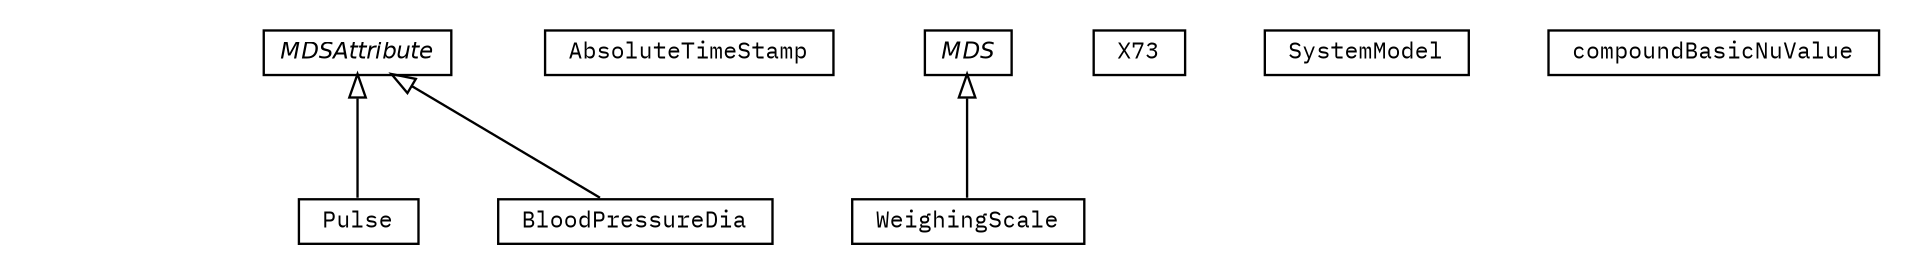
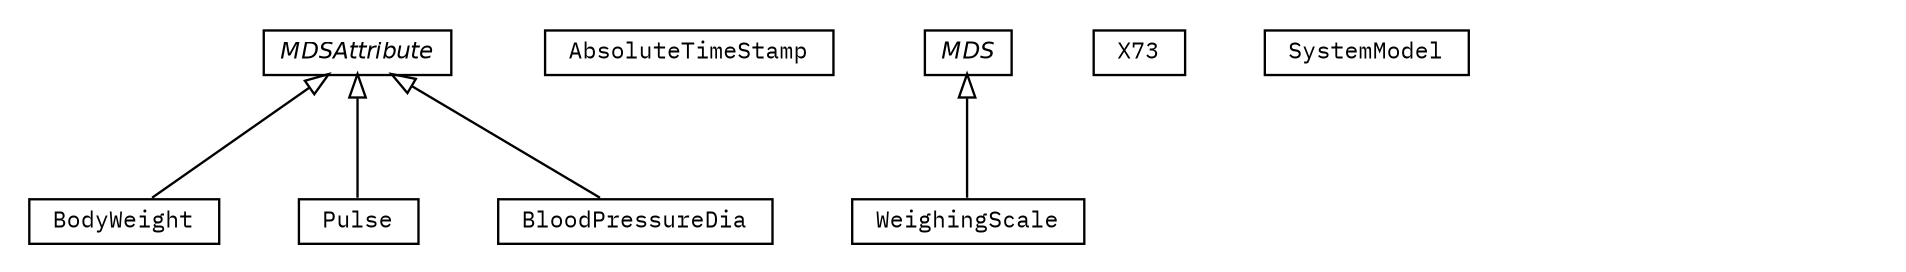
node "compoundBasicNuValue": removed
node "BodyWeight": added
